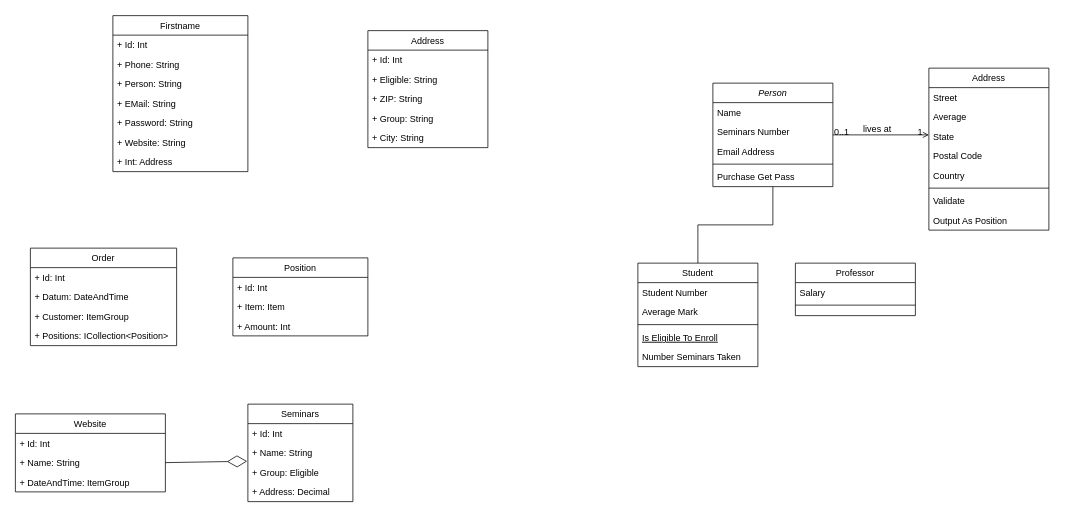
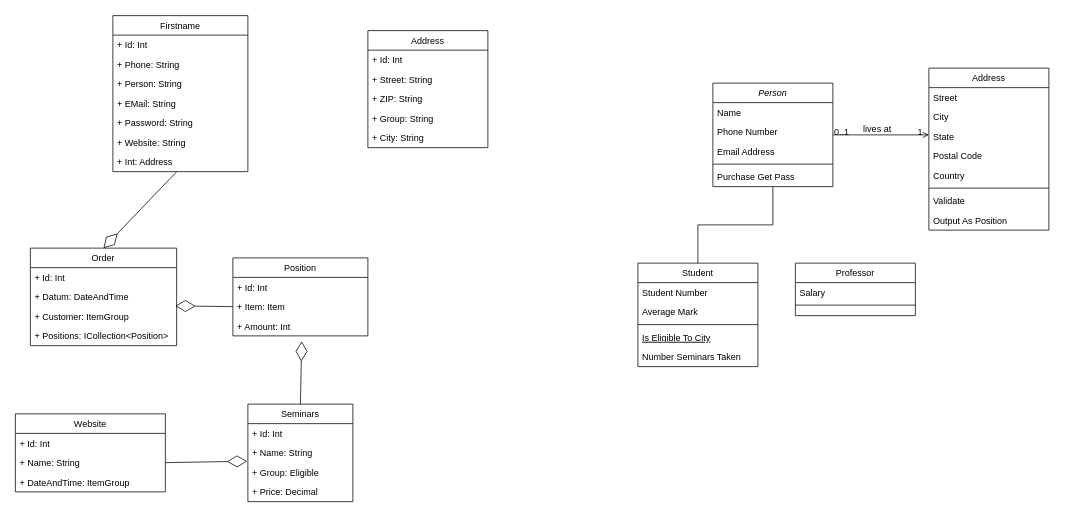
node "+ Eligible: String": label "+ Eligible: String" -> "+ Street: String"
node "Average": label "Average" -> "City"
node "Seminars Number": label "Seminars Number" -> "Phone Number"
edge "+ Int: Address" -> "Order": added
edge "+ Item: Item" -> "+ Customer: ItemGroup": added
node "Is Eligible To Enroll": label "Is Eligible To Enroll" -> "Is Eligible To City"
edge "Seminars" -> "+ Amount: Int": added
node "+ Address: Decimal": label "+ Address: Decimal" -> "+ Price: Decimal"
